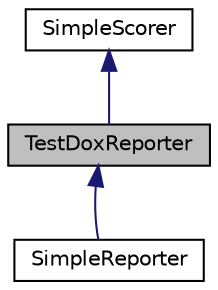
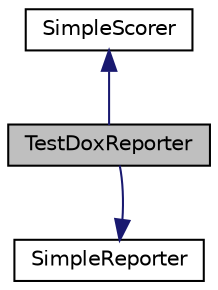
edge "SimpleReporter" -> "TestDoxReporter": reversed
